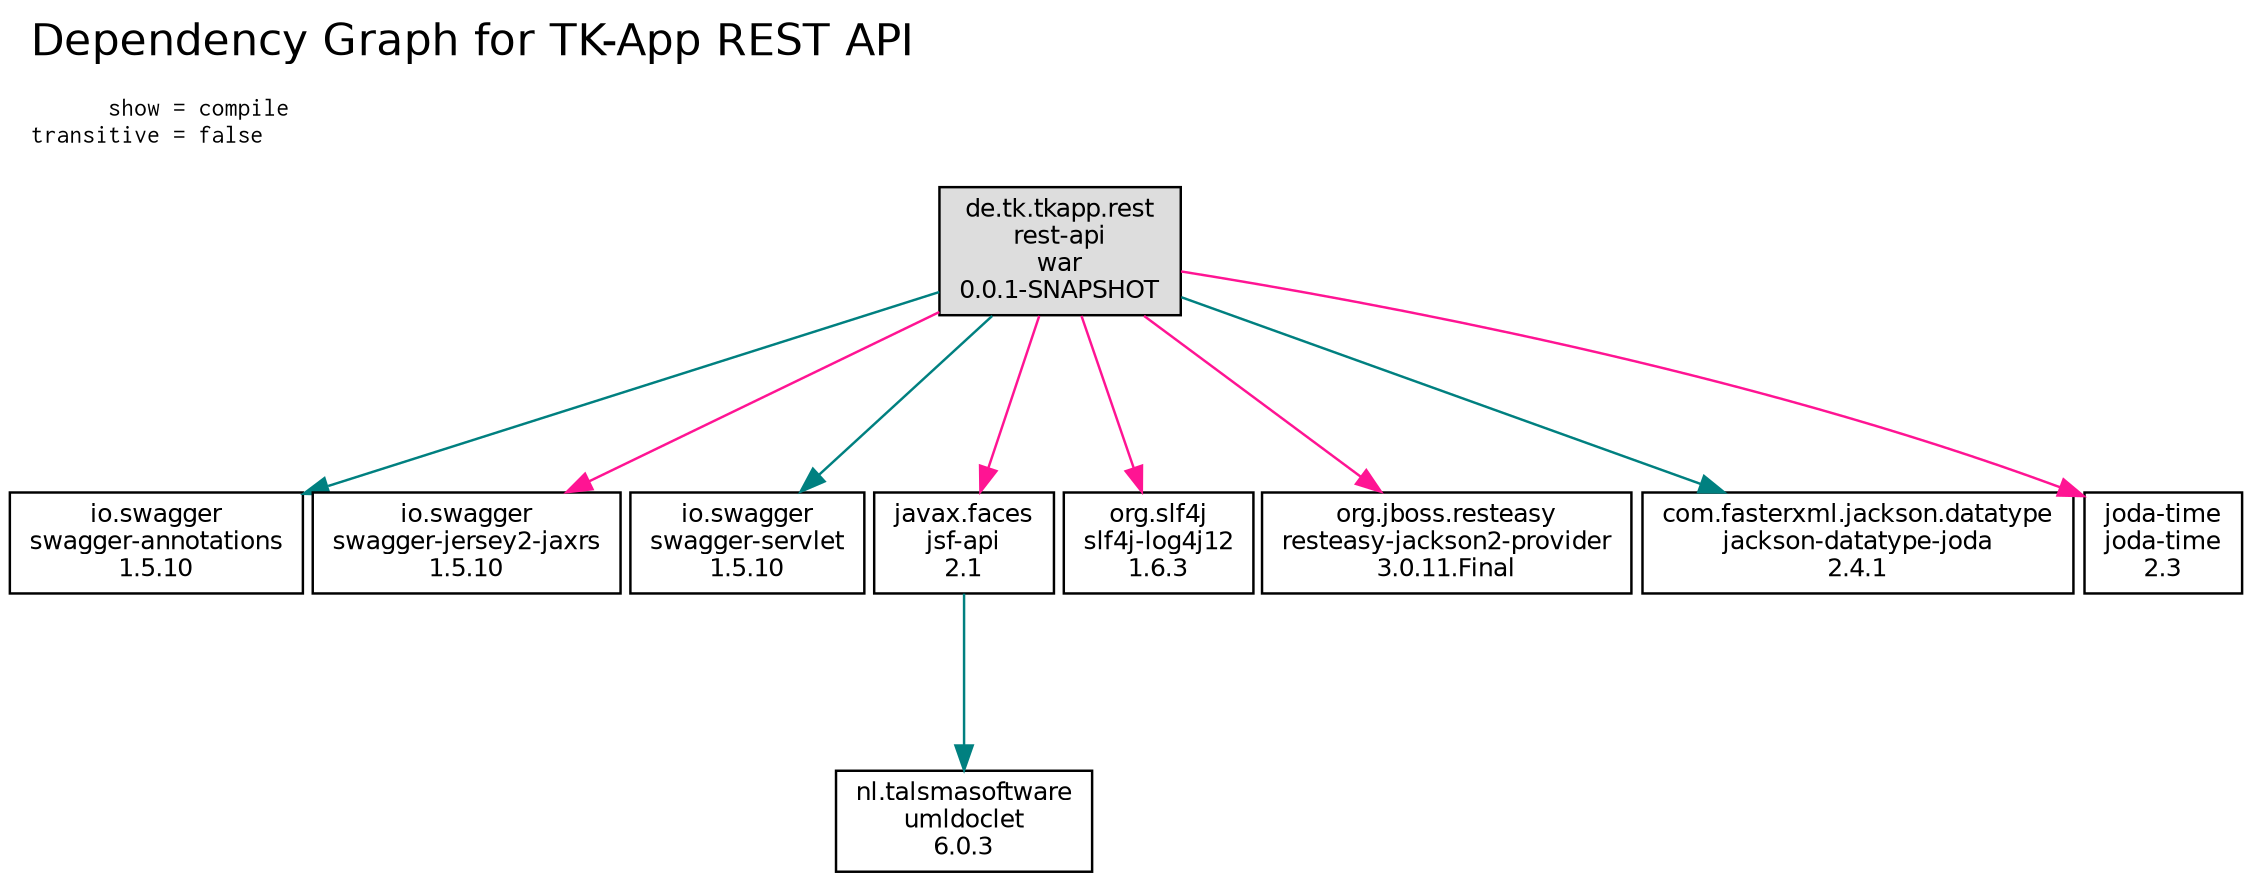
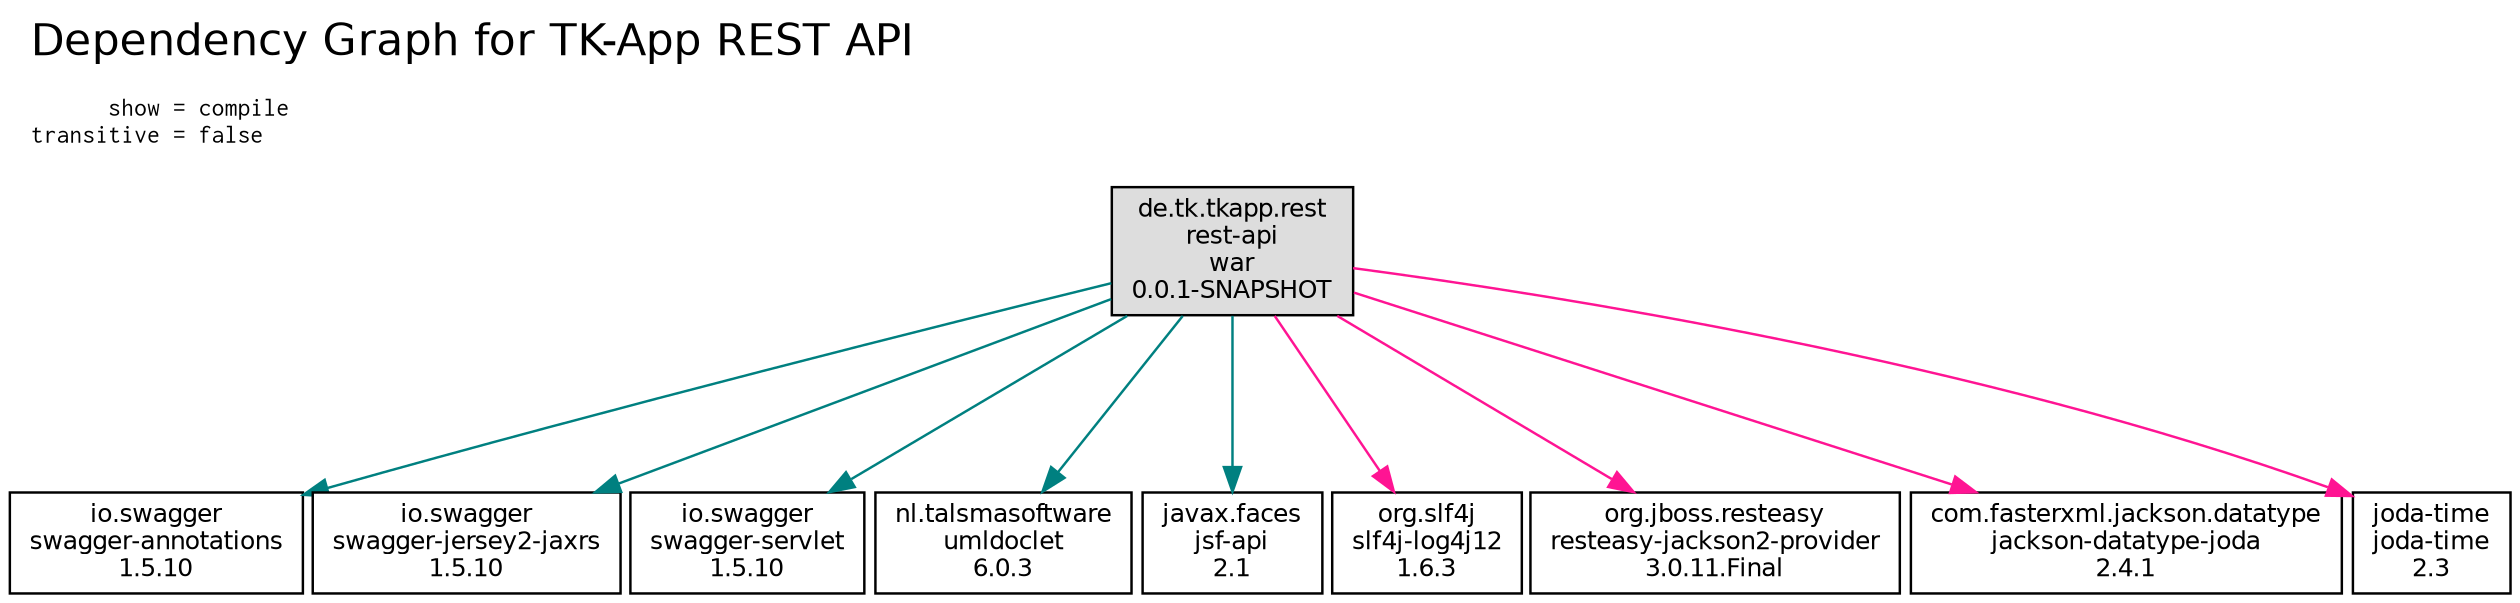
edge "de.tk.tkapp.rest rest-api war 0.0.1-SNAPSHOT" -> "com.fasterxml.jackson.datatype jackson-datatype-joda 2.4.1": color teal -> deeppink
edge "de.tk.tkapp.rest rest-api war 0.0.1-SNAPSHOT" -> "javax.faces jsf-api 2.1": color deeppink -> teal
edge "de.tk.tkapp.rest rest-api war 0.0.1-SNAPSHOT" -> "io.swagger swagger-jersey2-jaxrs 1.5.10": color deeppink -> teal
edge "javax.faces jsf-api 2.1" -> "nl.talsmasoftware umldoclet 6.0.3": now "de.tk.tkapp.rest rest-api war 0.0.1-SNAPSHOT" -> "nl.talsmasoftware umldoclet 6.0.3"
